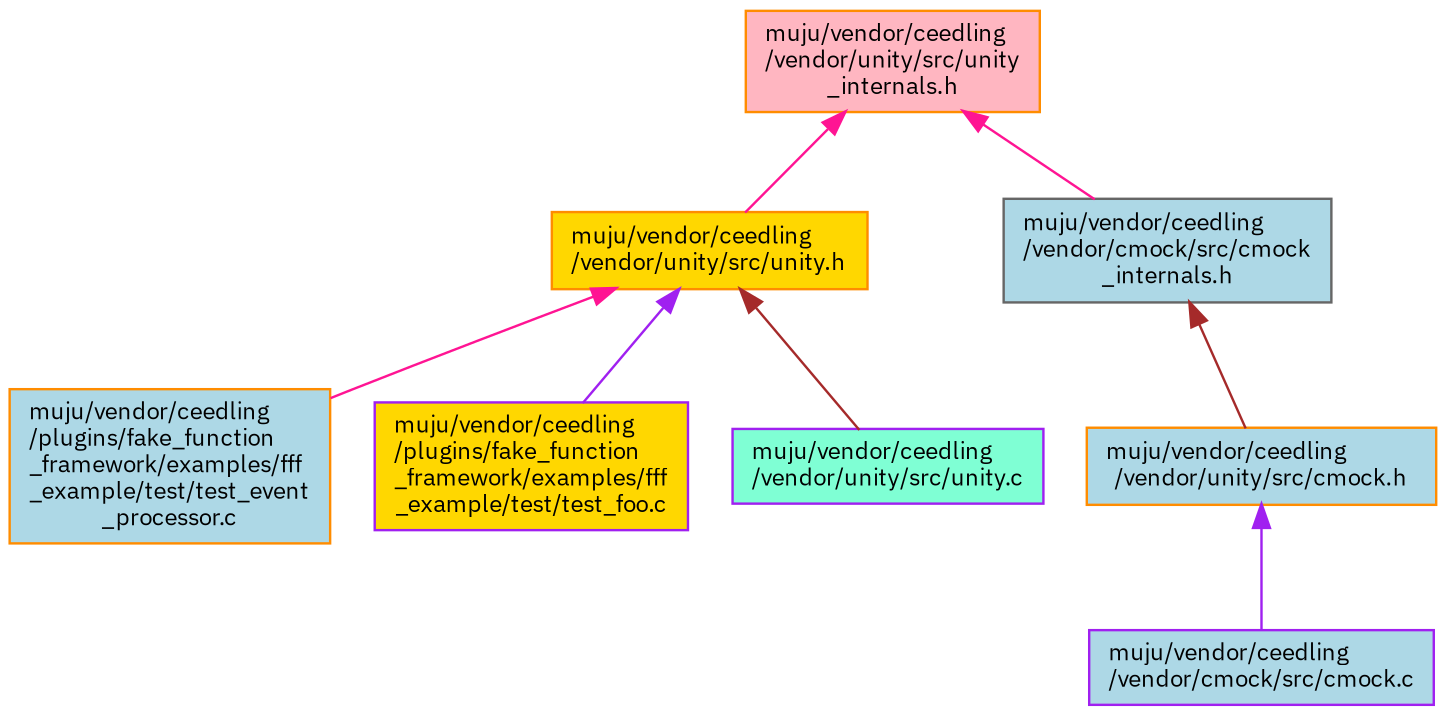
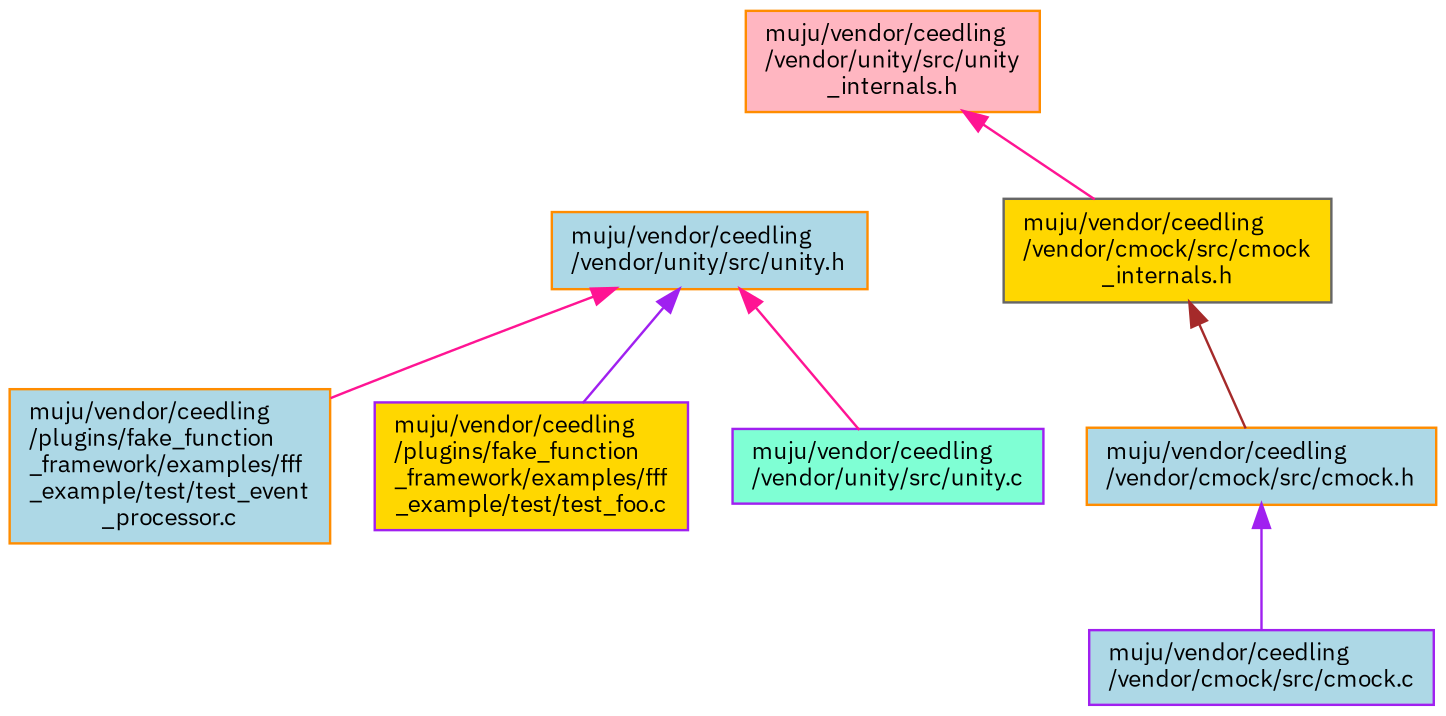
edge "muju/vendor/ceedling /vendor/unity/src/unity.h" -> "muju/vendor/ceedling /vendor/unity/src/unity _internals.h": removed
node "muju/vendor/ceedling /vendor/unity/src/unity.h": fillcolor gold -> lightblue
node "muju/vendor/ceedling /vendor/cmock/src/cmock _internals.h": fillcolor lightblue -> gold
edge "muju/vendor/ceedling /vendor/unity/src/unity.c" -> "muju/vendor/ceedling /vendor/unity/src/unity.h": color brown -> deeppink
node "muju/vendor/ceedling /vendor/unity/src/cmock.h": label "muju/vendor/ceedling /vendor/unity/src/cmock.h" -> "muju/vendor/ceedling /vendor/cmock/src/cmock.h"
